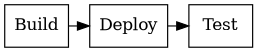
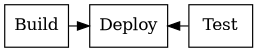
edge "Deploy" -> "Test": reversed
